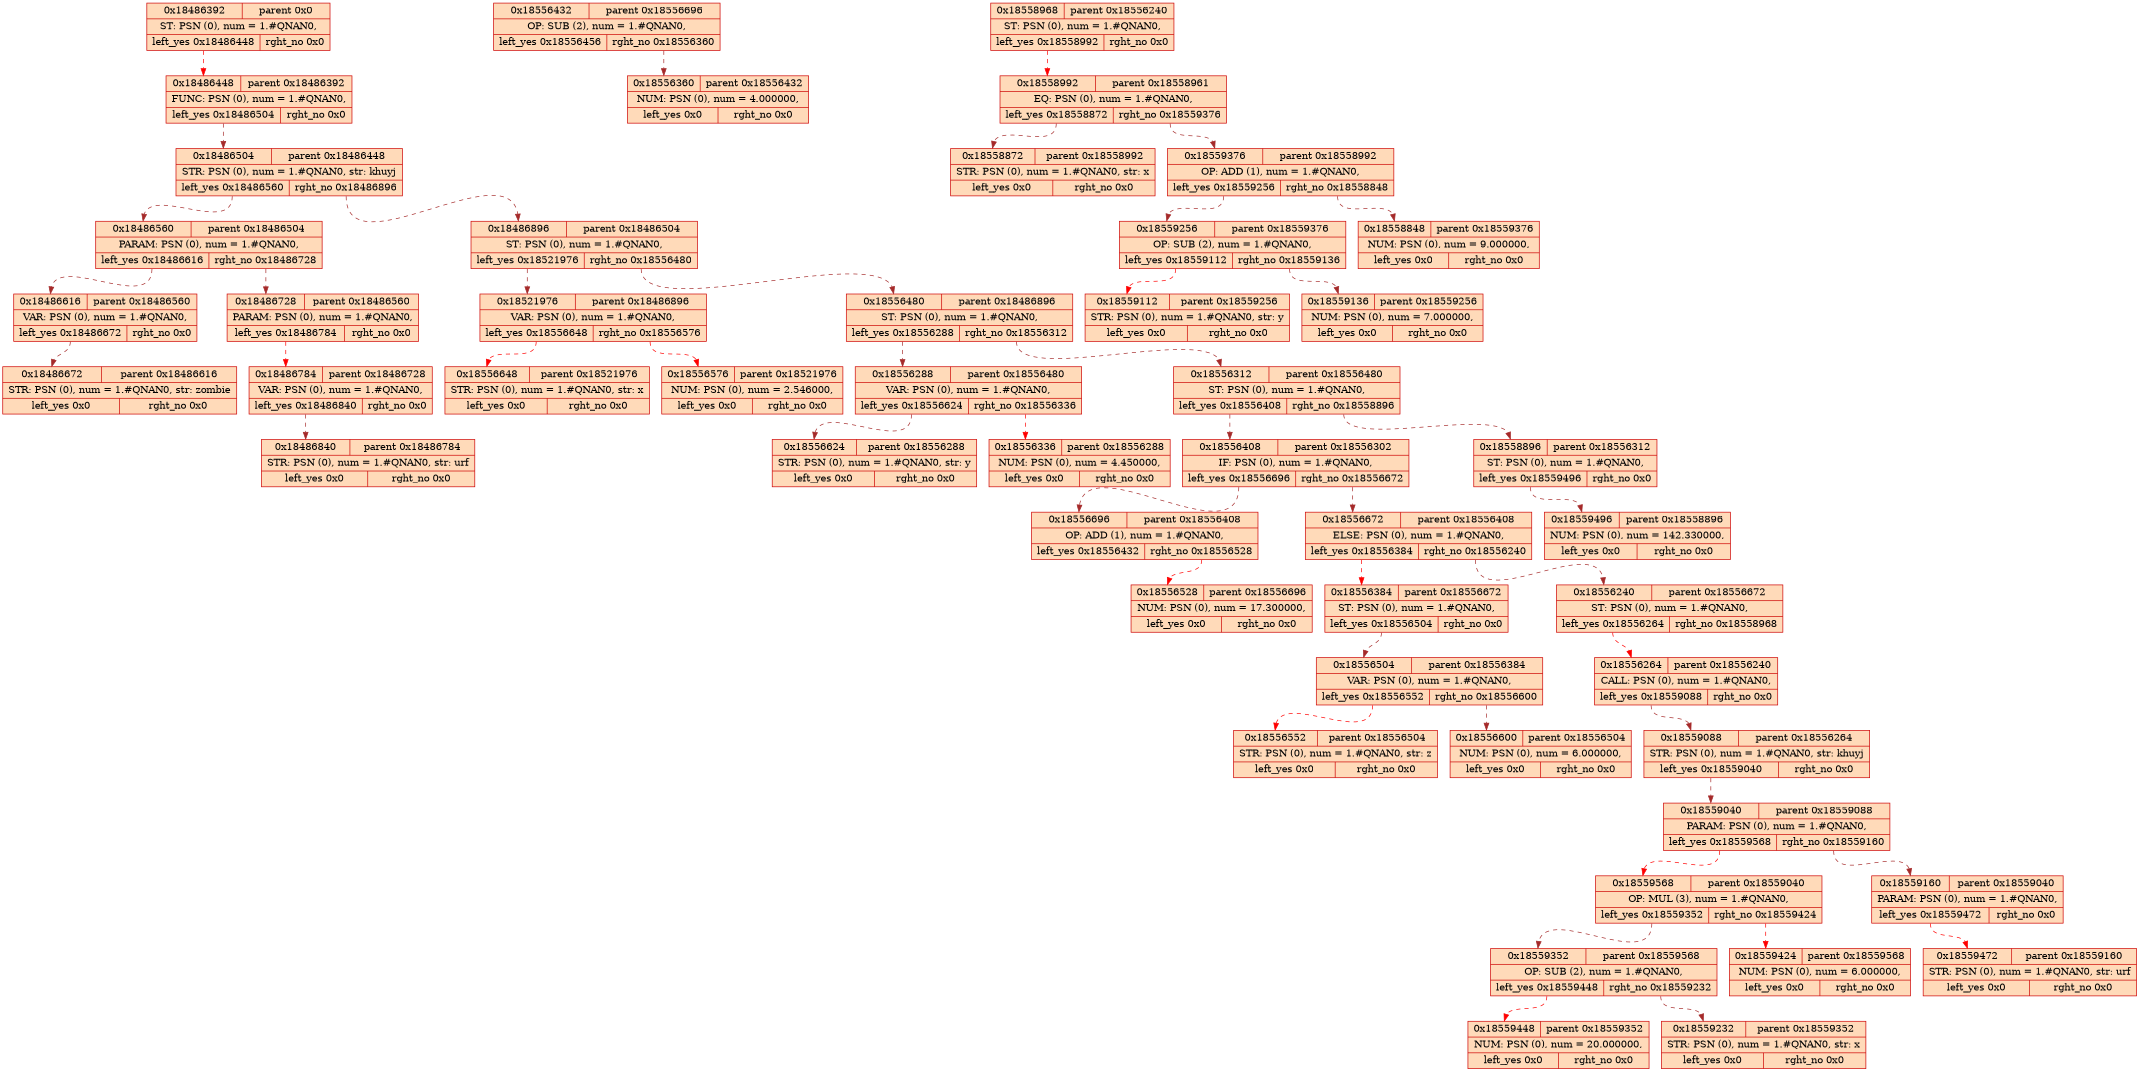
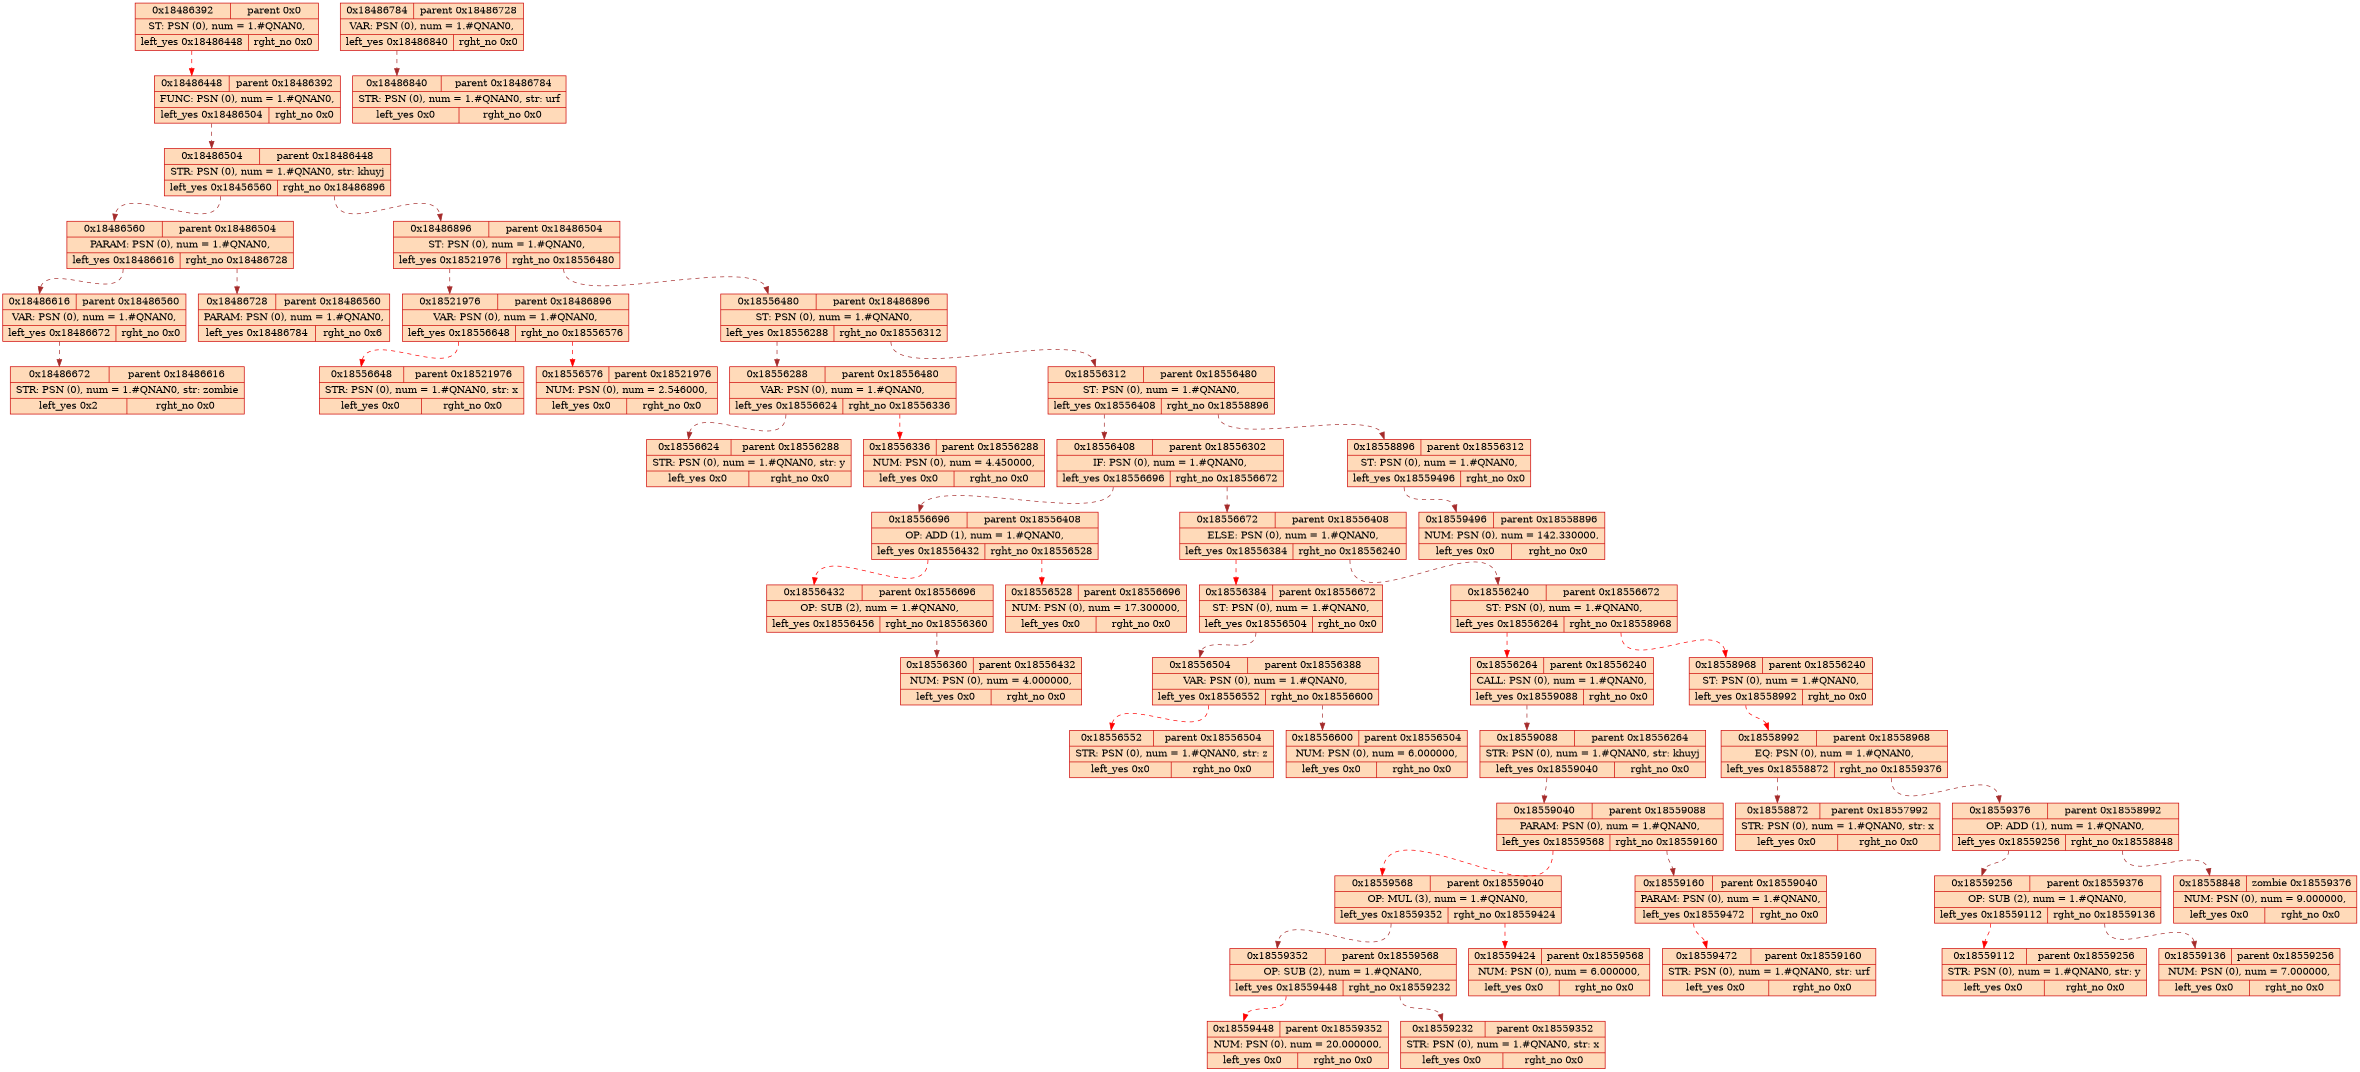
node "0x18558992": text "parent 0x18558961" -> "parent 0x18558968"
node "0x18558872": text "parent 0x18558992" -> "parent 0x18557992"
node "0x18486504": text "left_yes 0x18486560" -> "left_yes 0x18456560"
node "0x18558848": text "parent 0x18559376" -> "zombie 0x18559376"
node "0x18486728": text "rght_no 0x0" -> "rght_no 0x6"
edge "0x18486728" -> "0x18486784": removed
node "0x18486672": text "left_yes 0x0" -> "left_yes 0x2"
edge "0x18556696" -> "0x18556432": added
edge "0x18556240" -> "0x18558968": added
node "0x18556504": text "parent 0x18556384" -> "parent 0x18556388"
